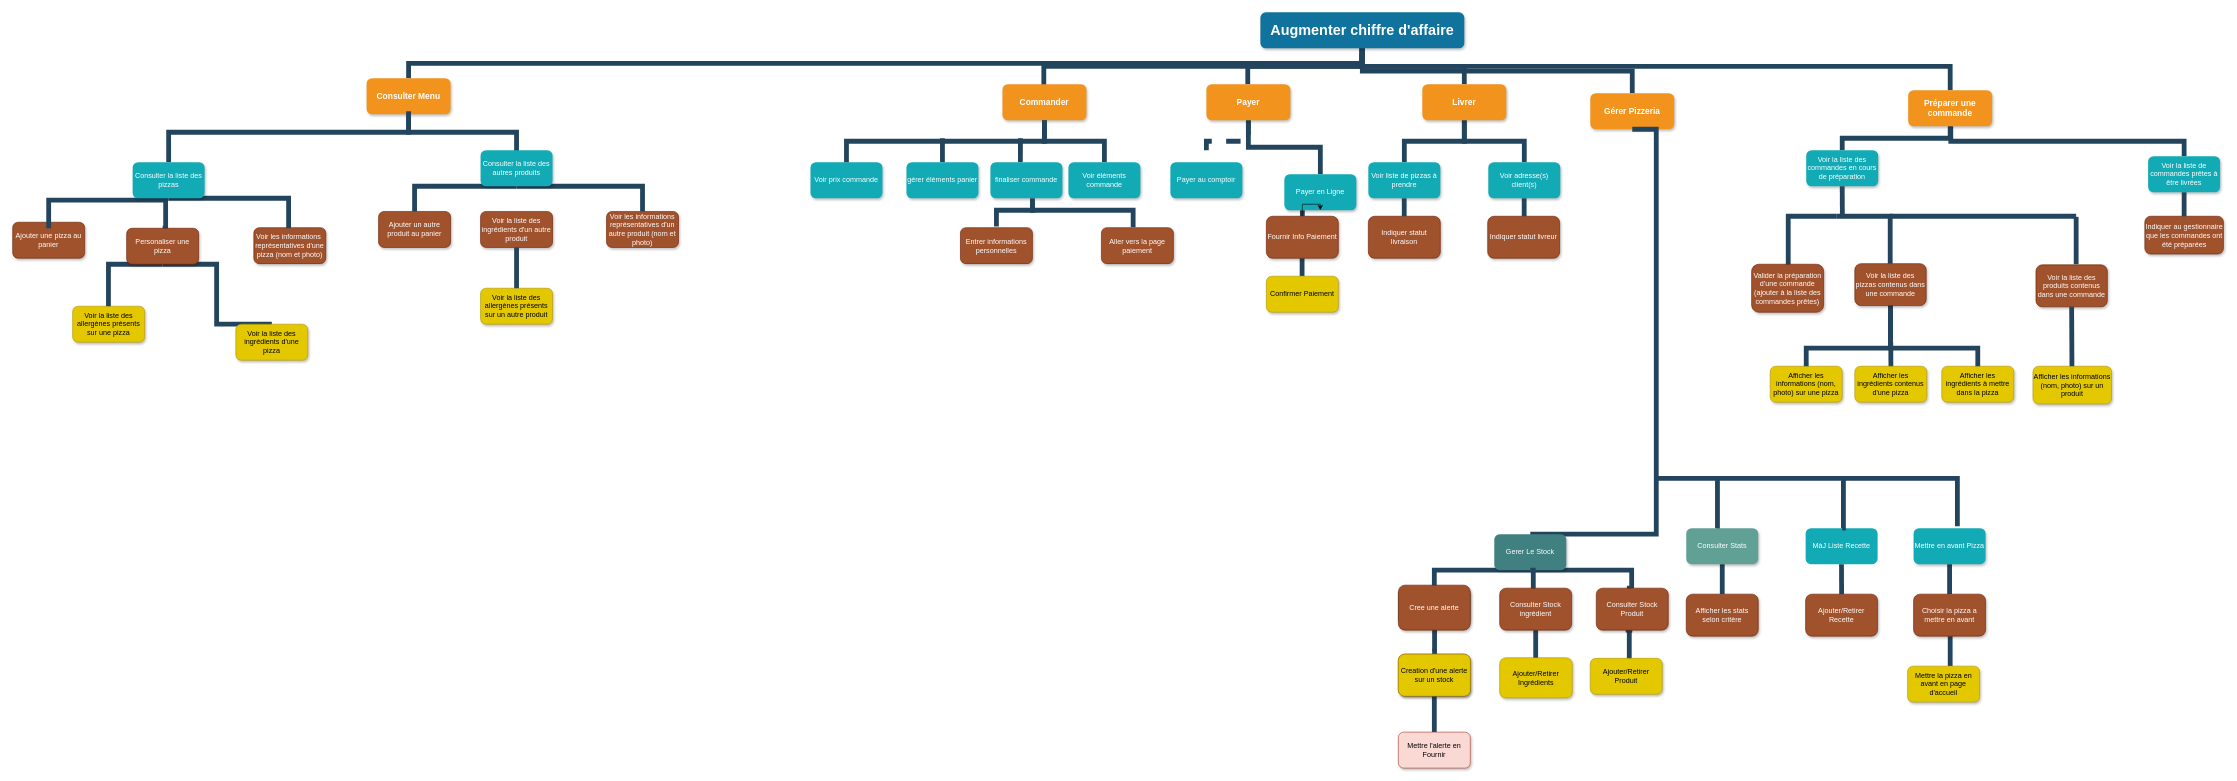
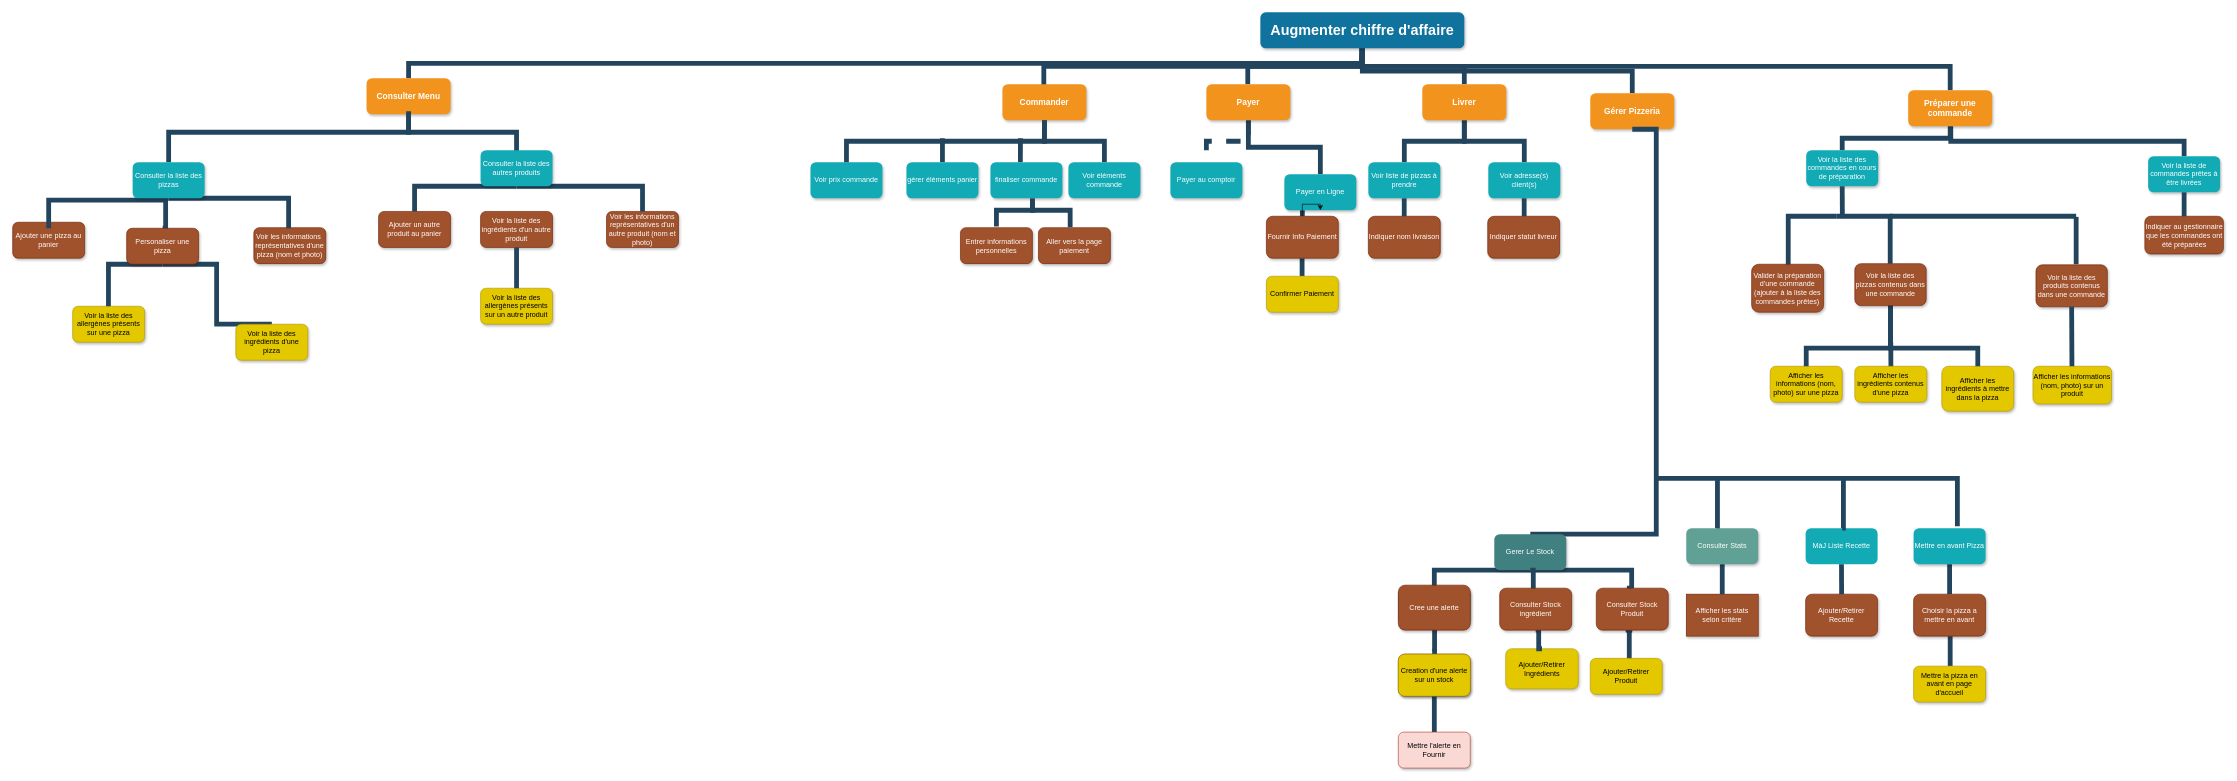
node "Indiquer statut livraison": label "Indiquer statut livraison" -> "Indiquer nom livraison"
node "Aller vers la page paiement": moved (1137, 246) -> (1074, 246)
node "Afficher les ingrédients à mettre dans la pizza": size 72x36 -> 72x45
node "Afficher les stats selon critère": shape rounded rectangle -> rectangle
node "Ajouter/Retirer Ingrédients": moved (1536, 678) -> (1542, 669)
node "Mettre la pizza en avant en page d'accueil": moved (1944, 684) -> (1950, 684)
